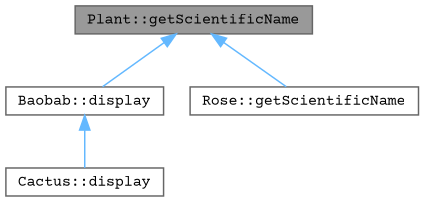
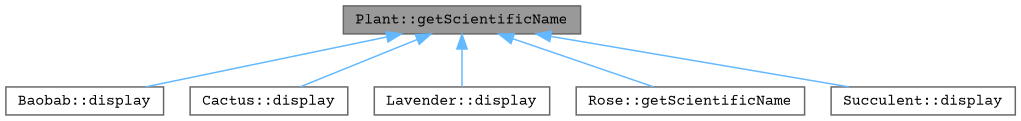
node "Lavender::display": added
node "Succulent::display": added
edge "Cactus::display" -> "Baobab::display": now "Cactus::display" -> "Plant::getScientificName"
